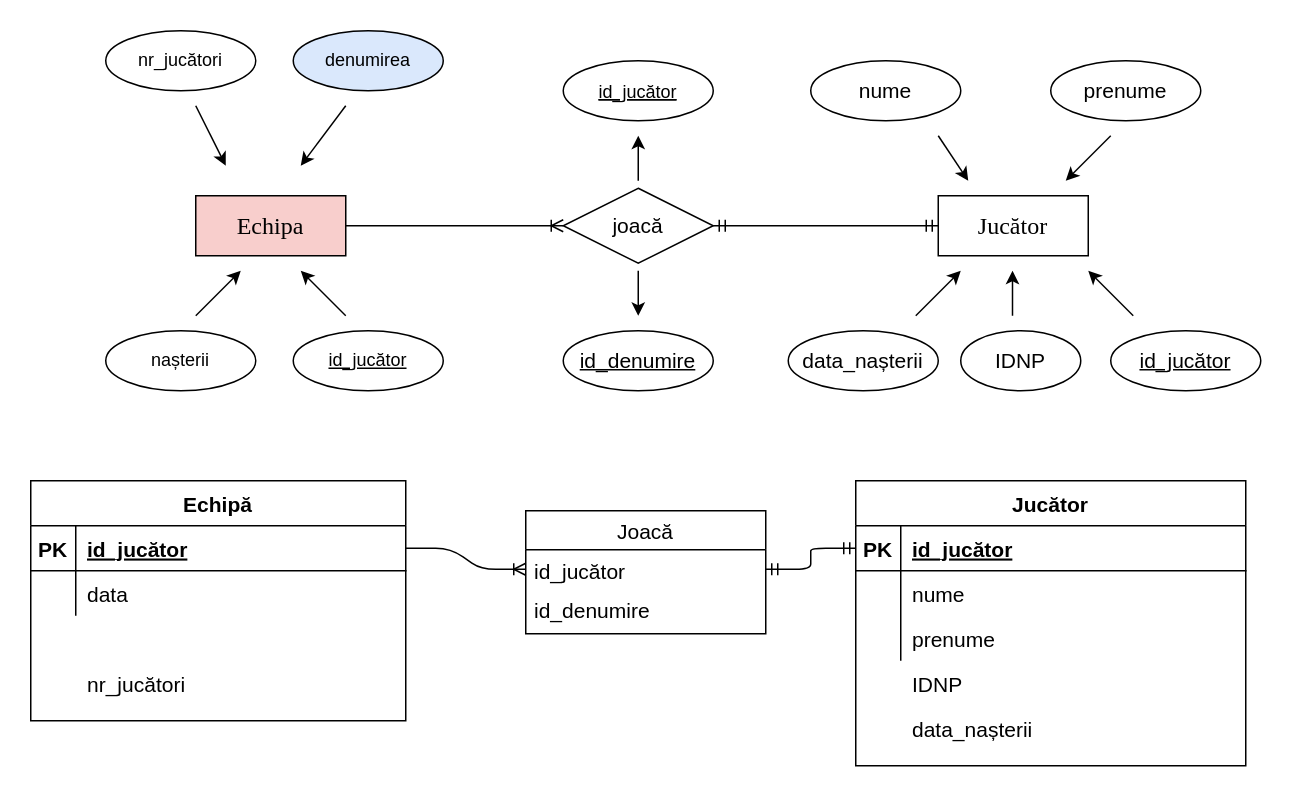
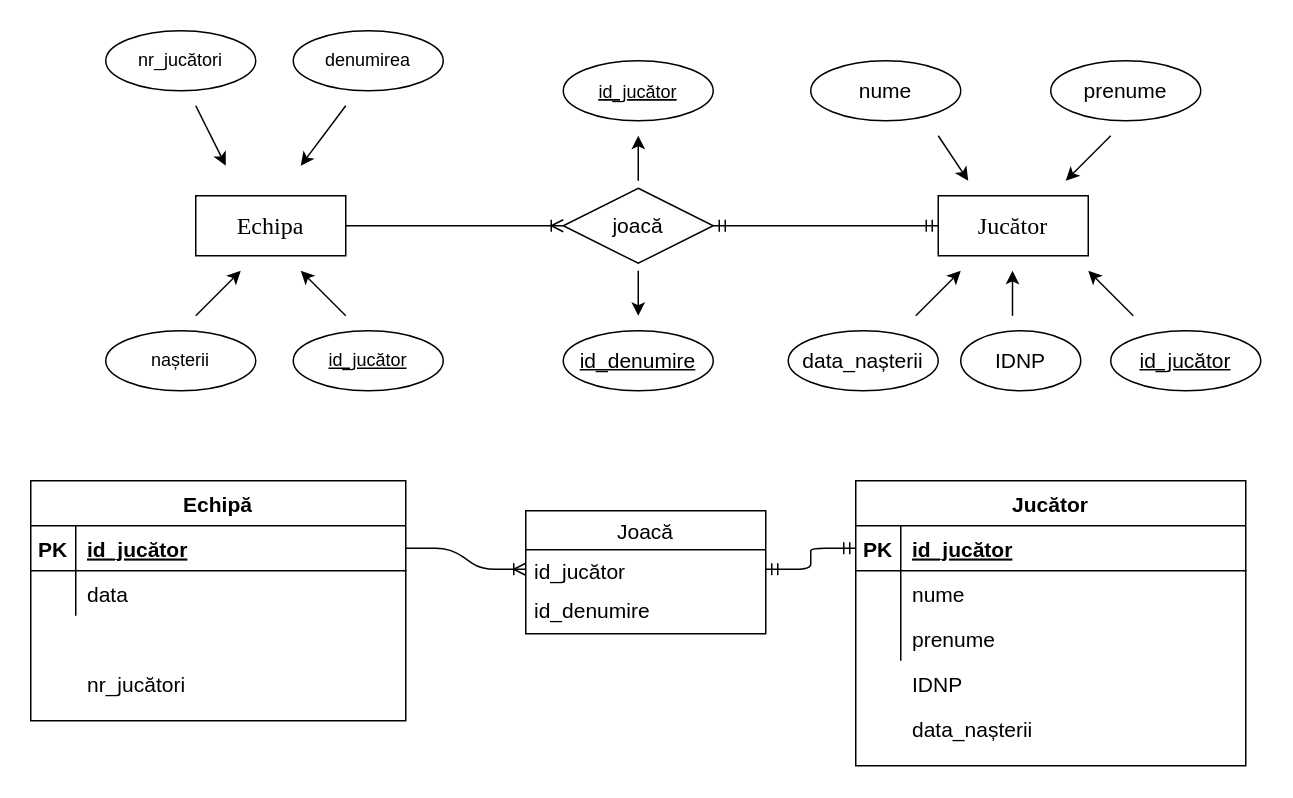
node "denumirea": fillcolor #dae8fc -> #ffffff
node "Echipa": fillcolor #f8cecc -> #ffffff
